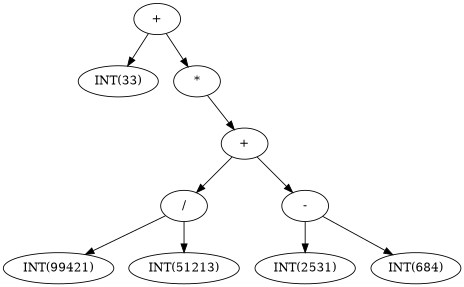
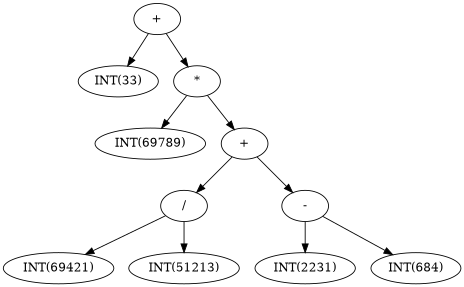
node "INT(69789)": added
node "INT(99421)": label "INT(99421)" -> "INT(69421)"
node "INT(2531)": label "INT(2531)" -> "INT(2231)"
